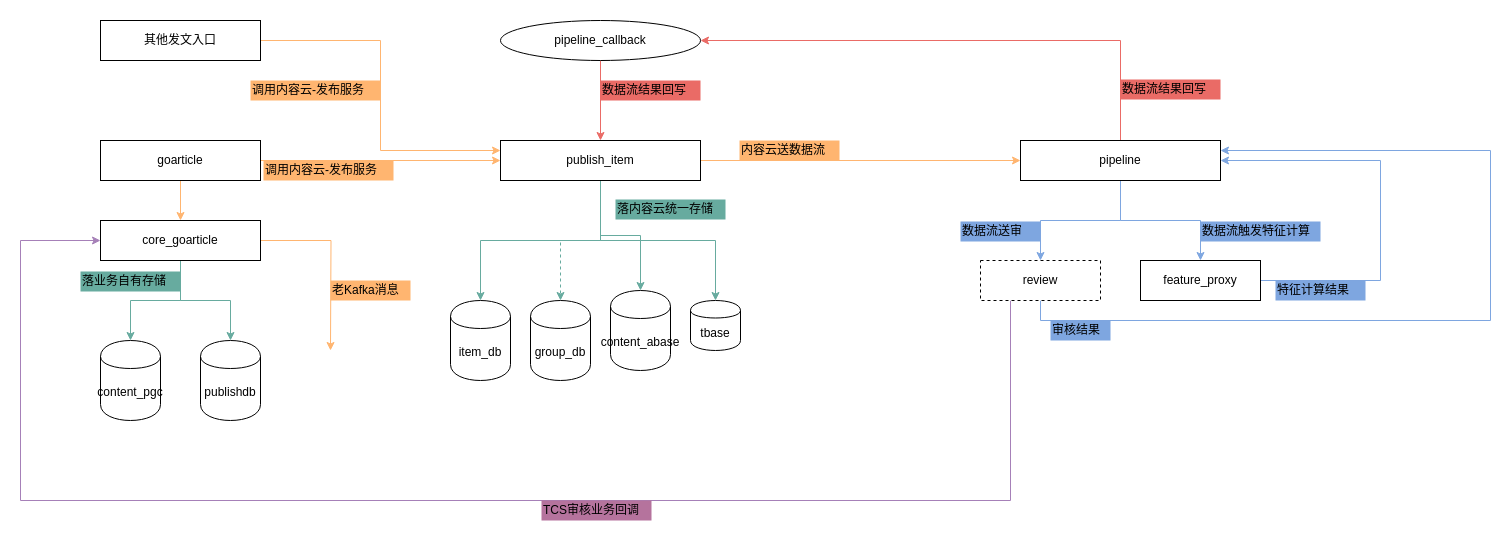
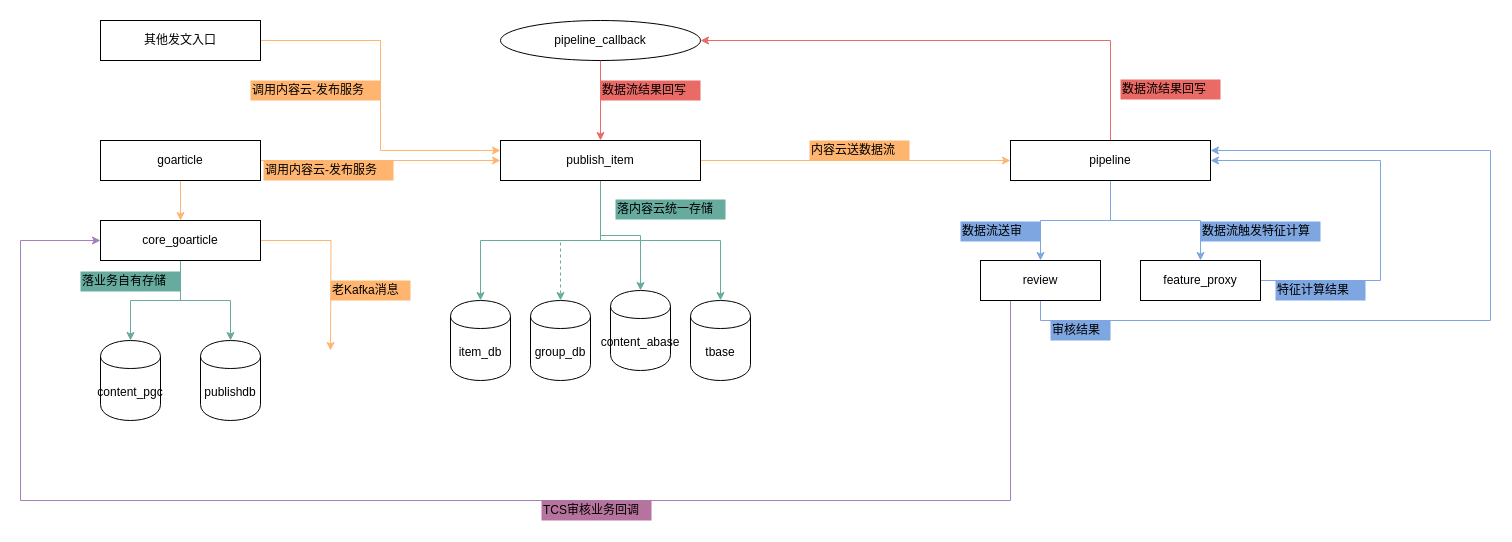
node "内容云送数据流": moved (790, 151) -> (860, 151)
node "pipeline": moved (1121, 161) -> (1111, 161)
node "review": style dashed -> solid
node "tbase": size 50x50 -> 60x80
